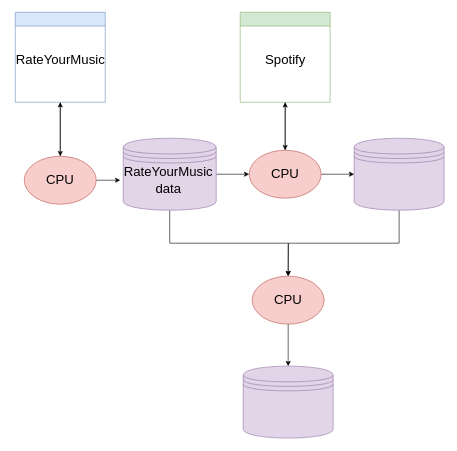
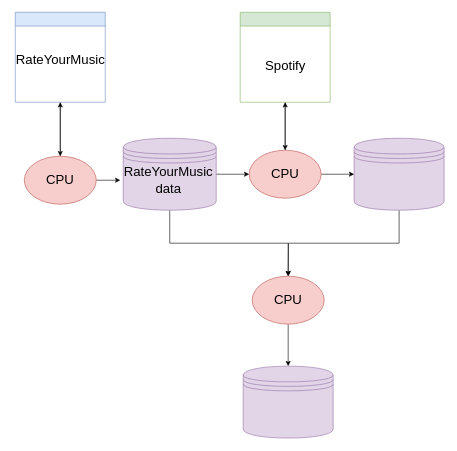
node "Spotify": moved (285, 60) -> (285, 66)
